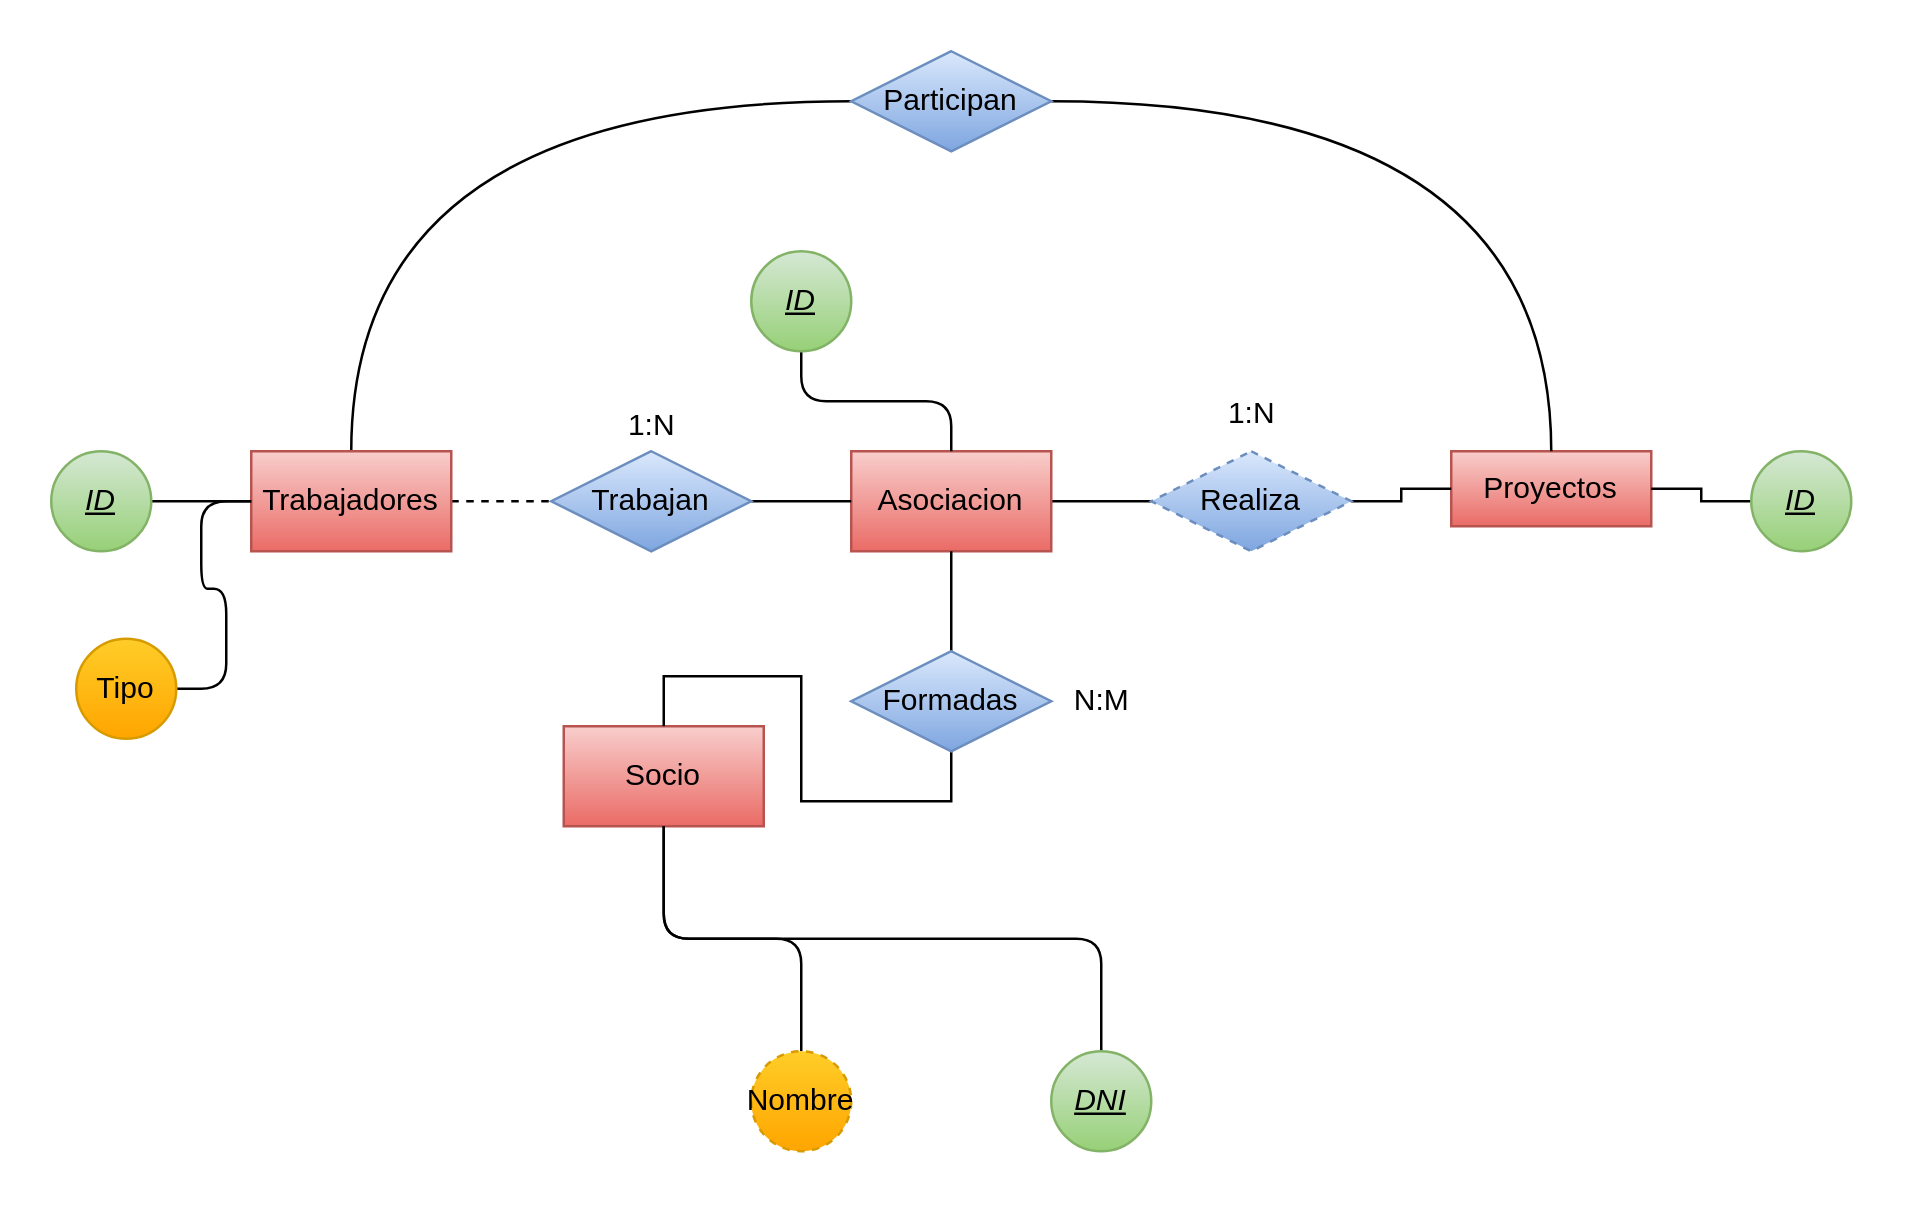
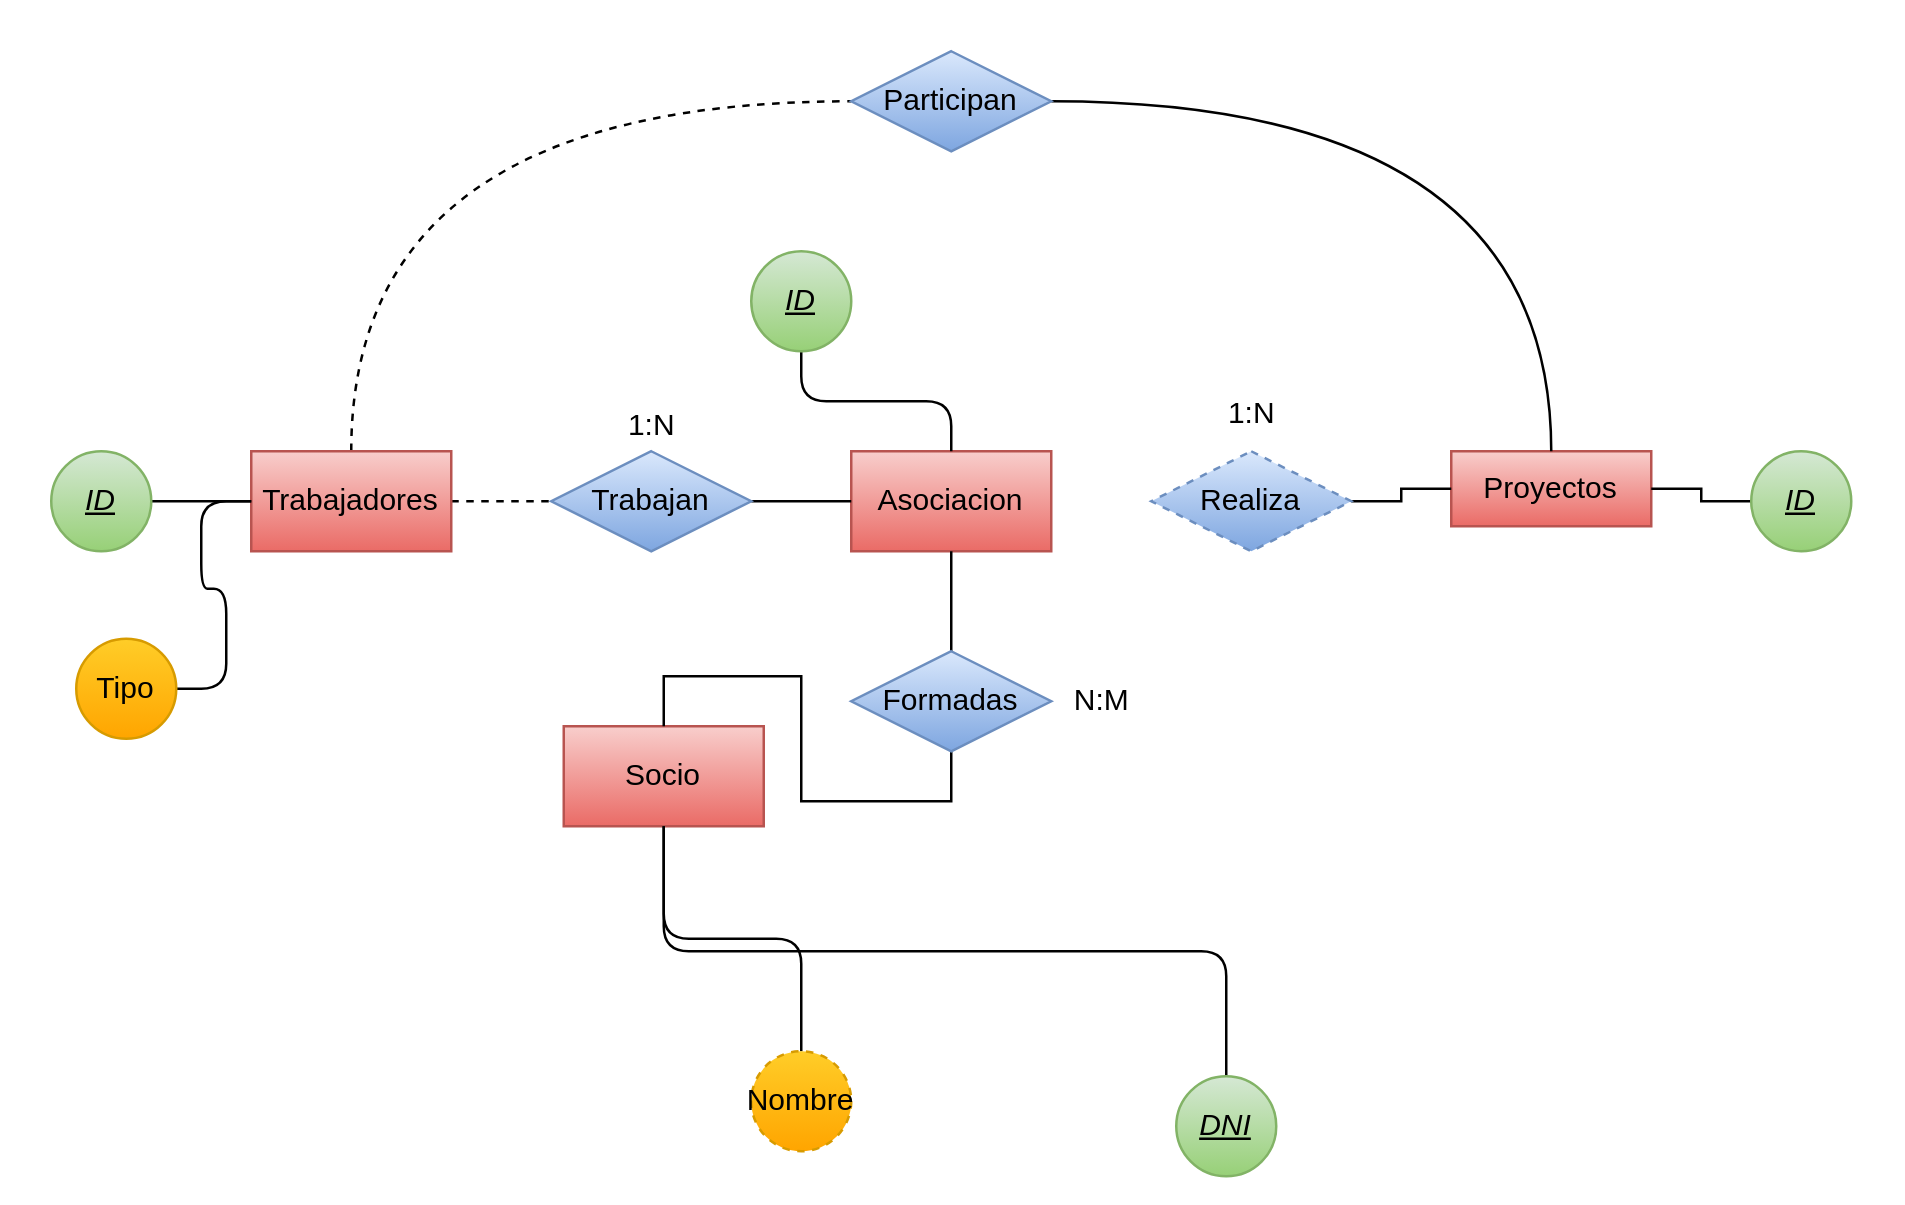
edge "Participan" -- "Trabajadores": style solid -> dashed
edge "Asociacion" -- "Realiza": removed
node "DNI": moved (1101, 1101) -> (1226, 1126)
